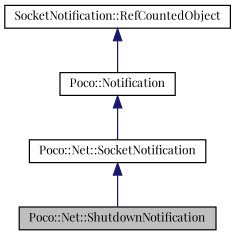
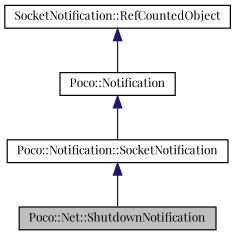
node "Poco::Net::SocketNotification": label "Poco::Net::SocketNotification" -> "Poco::Notification::SocketNotification"
